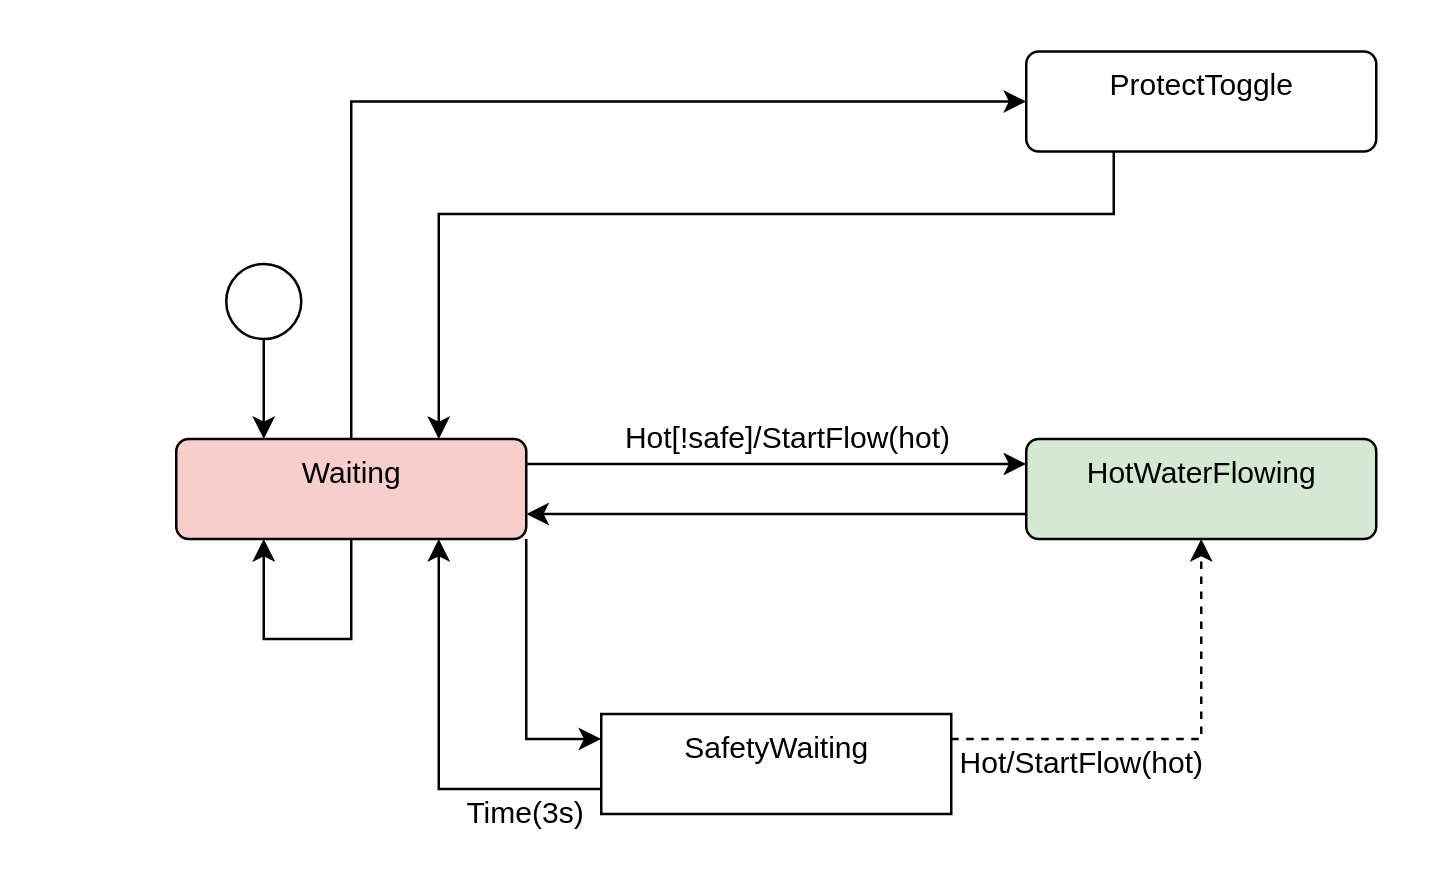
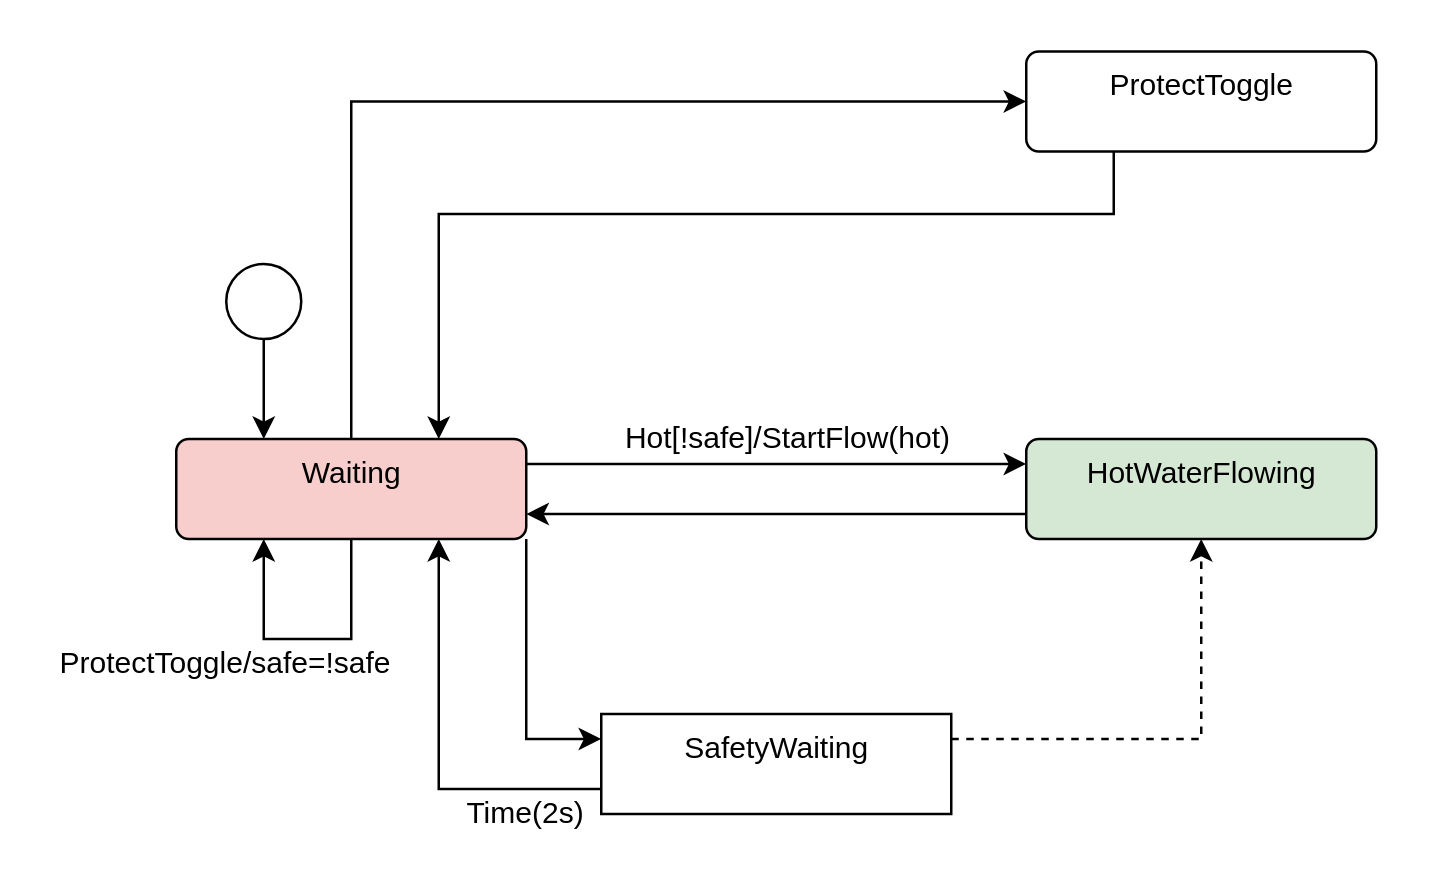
node "ProtectToggle/safe=!safe": added
node "Hot/StartFlow(hot)": removed
node "Time(3s)": label "Time(3s)" -> "Time(2s)"
